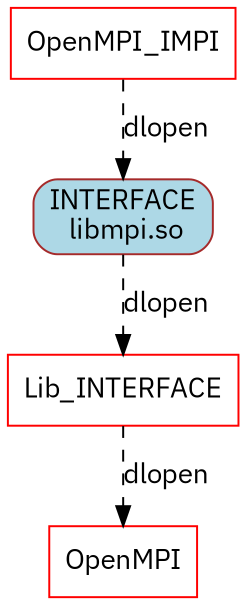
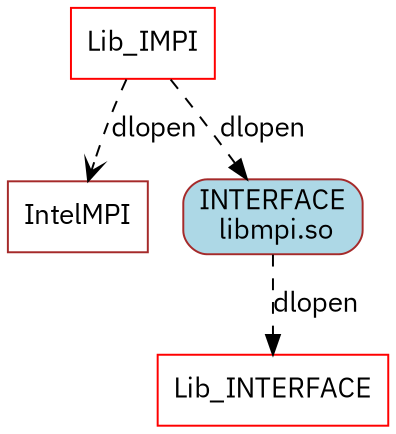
node "OpenMPI_IMPI": label "OpenMPI_IMPI" -> "Lib_IMPI"
node "IntelMPI": added
node "OpenMPI": removed
